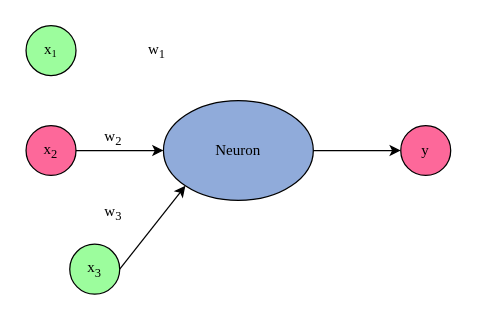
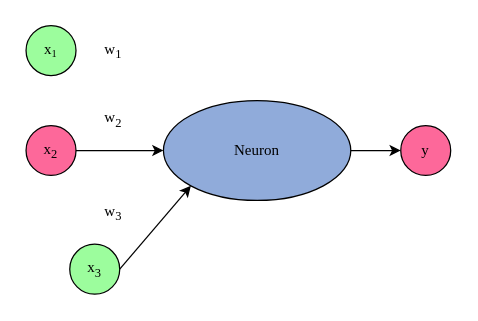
node "w1": moved (157, 51) -> (113, 51)
node "w2": moved (113, 138) -> (113, 119)
node "Neuron": size 150x100 -> 188x100
